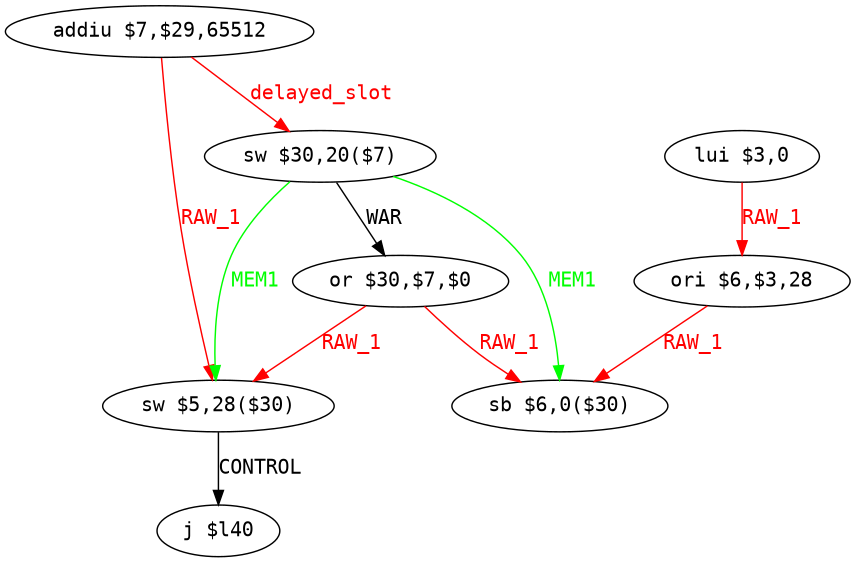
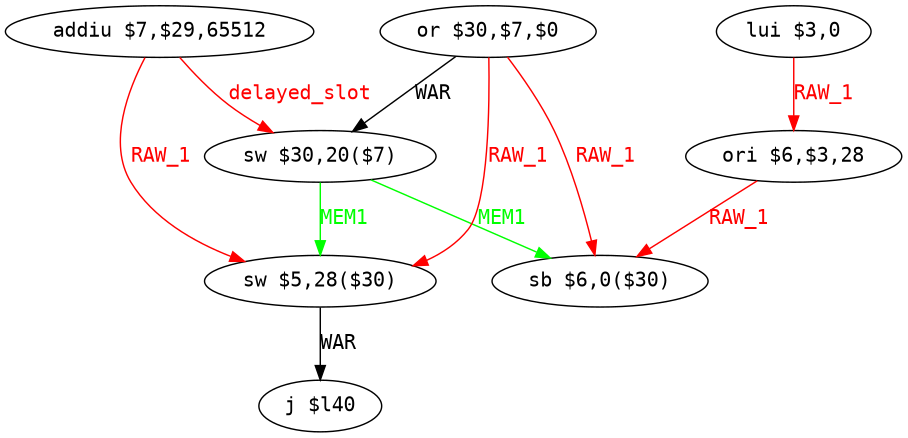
edge "sw $30,20($7)" -> "or $30,$7,$0": reversed
edge "sw $5,28($30)" -> "j $l40": label "CONTROL" -> "WAR"
